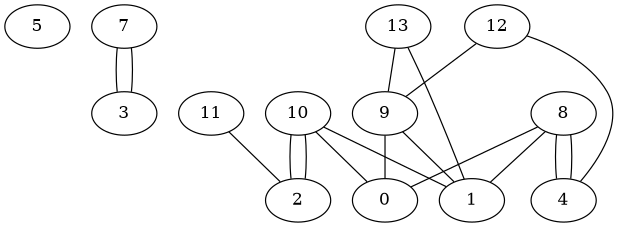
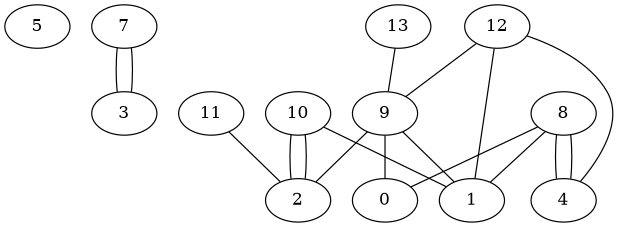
edge "13" -- "1": now "12" -- "1"
edge "10" -- "0": removed
edge "9" -- "2": added
